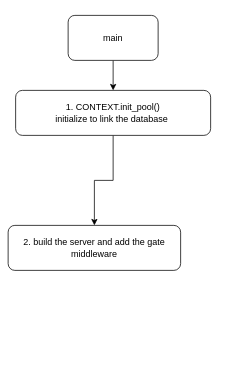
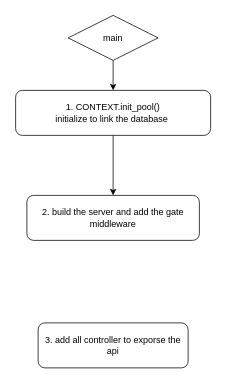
node "main": shape rounded rectangle -> diamond
node "2. build the server and add the gate middleware": moved (94, 248) -> (113, 218)
node "3. add all controller to exporse the api": added
